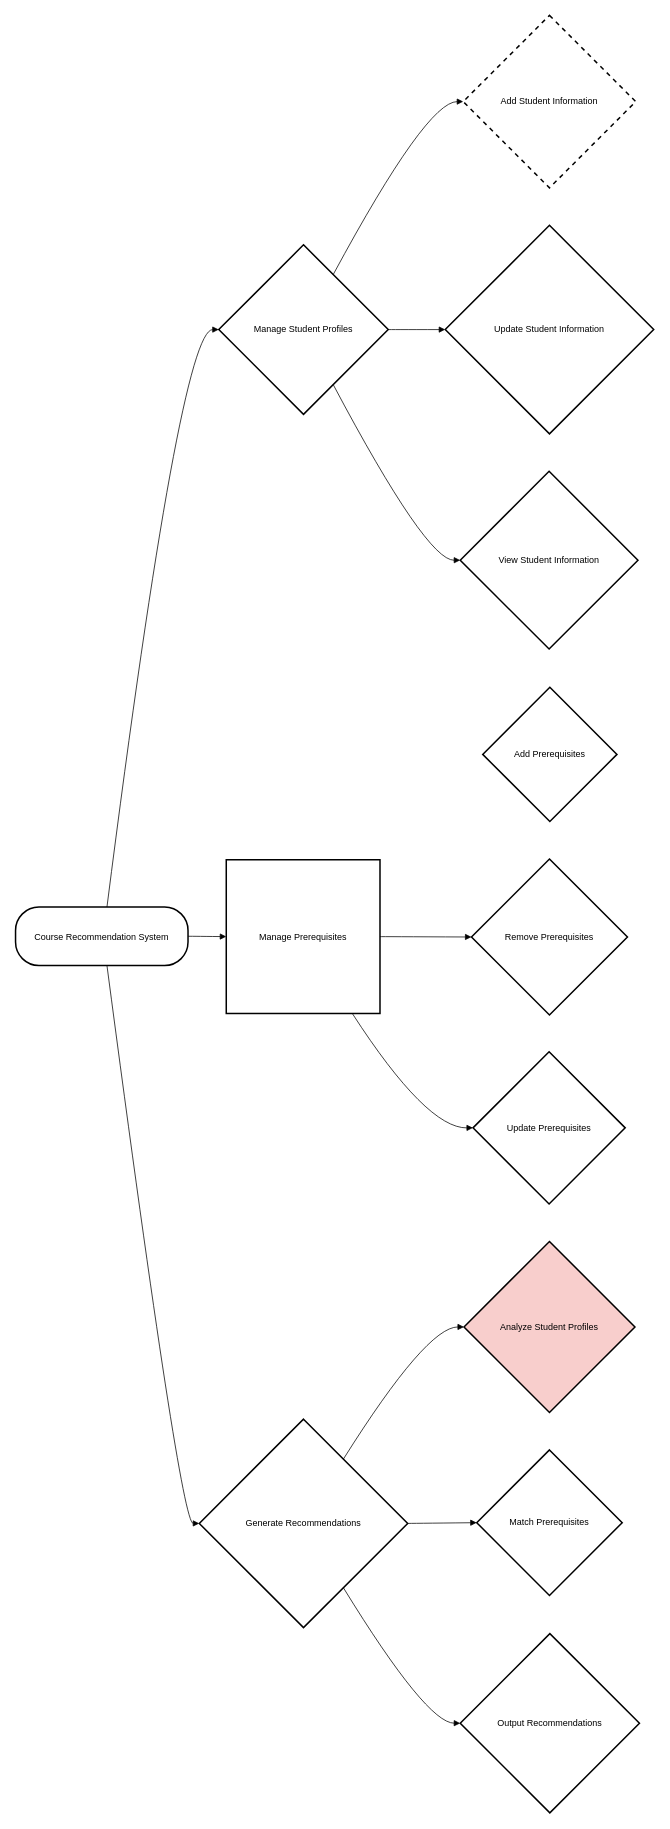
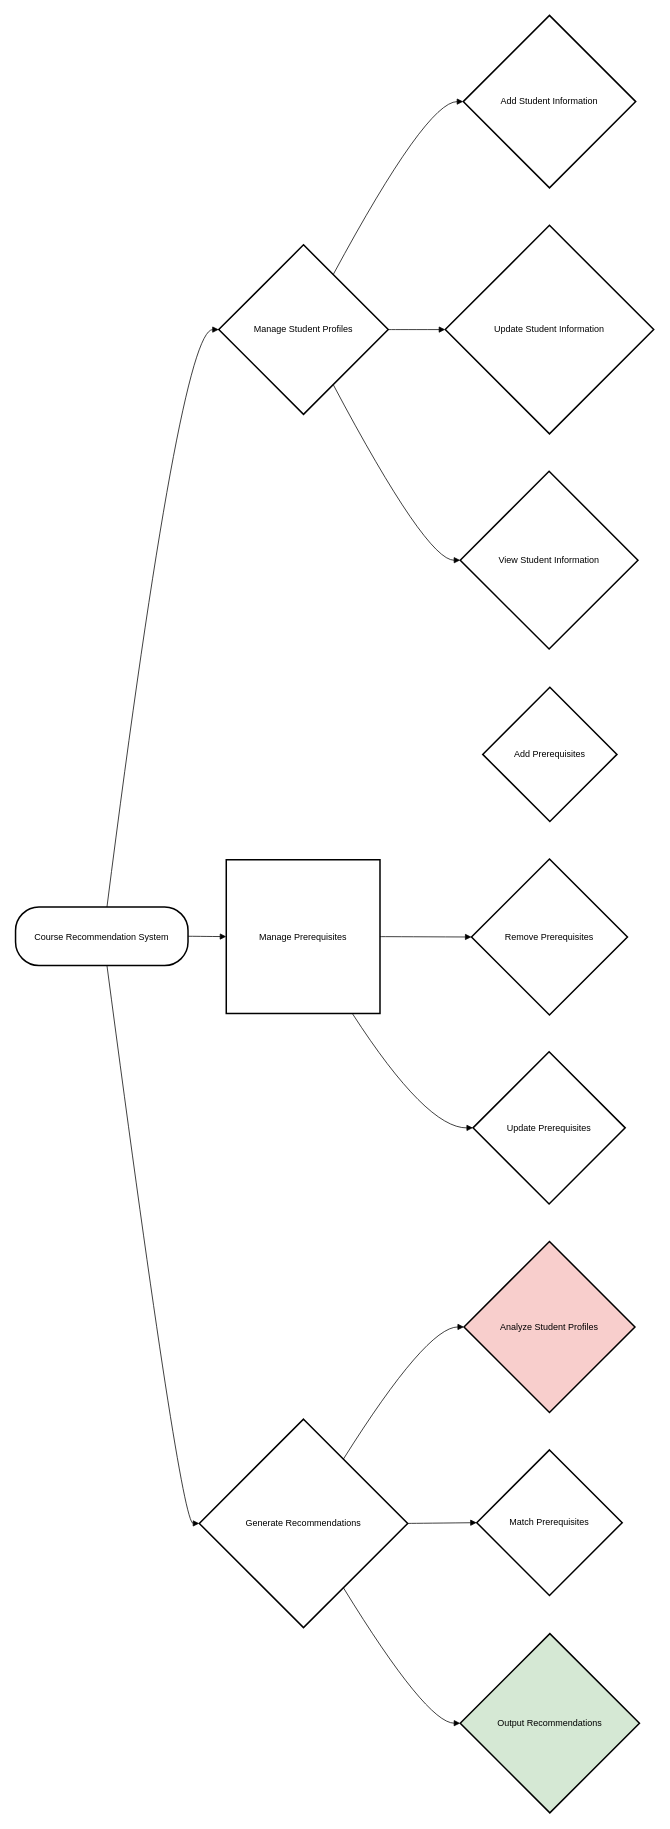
node "Add Student Information": style dashed -> solid
node "Output Recommendations": fillcolor #ffffff -> #d5e8d4
